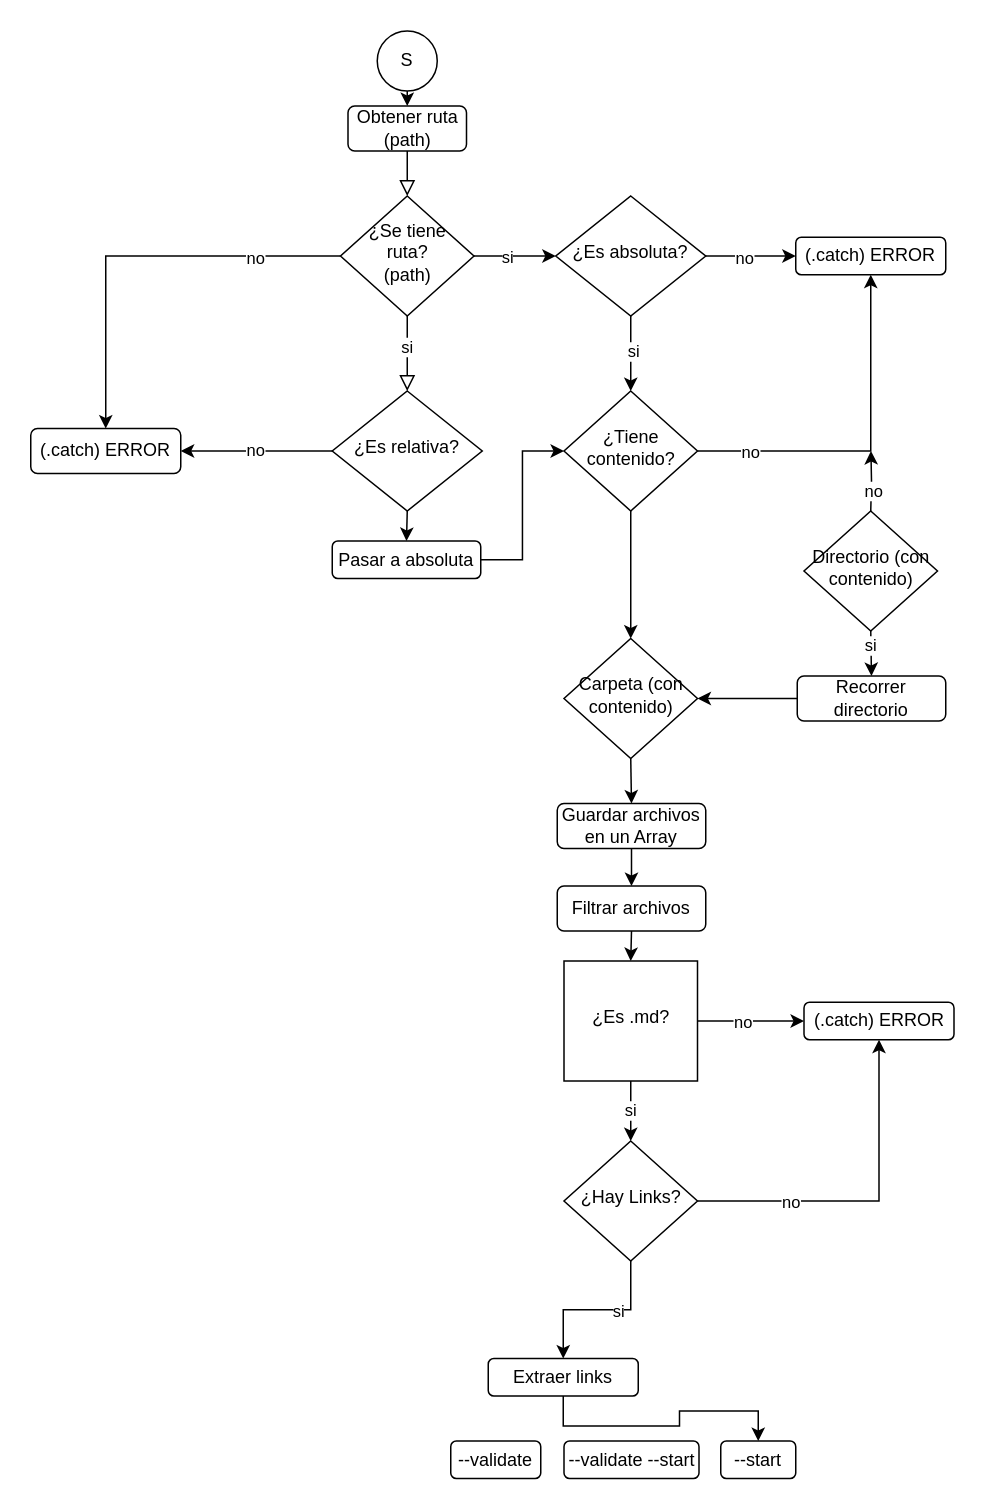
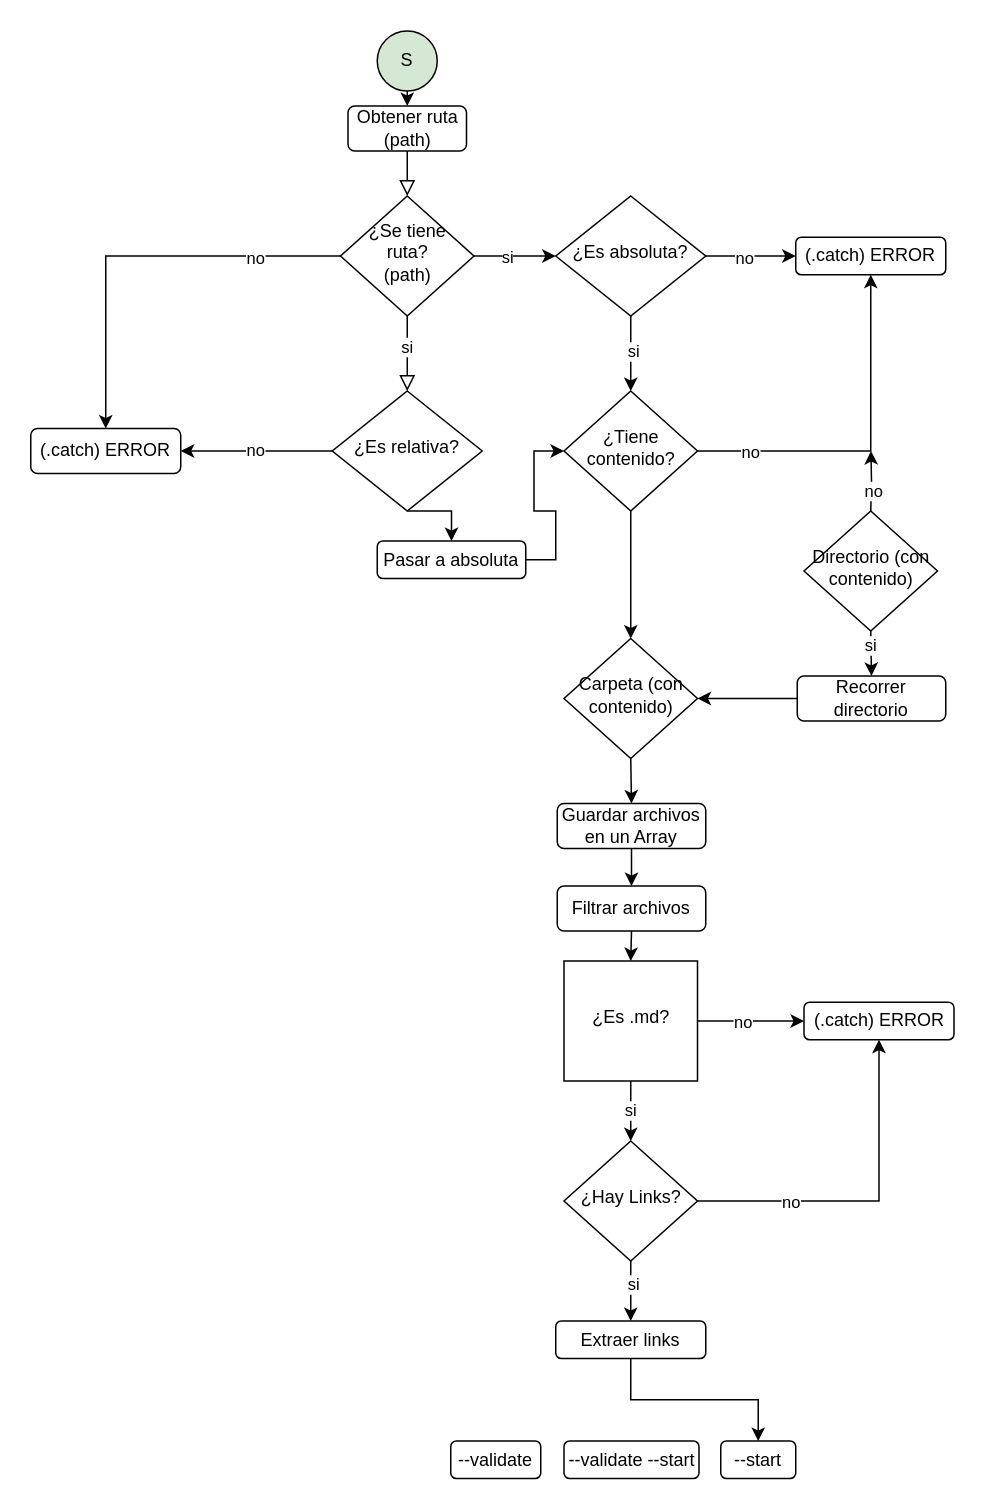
node "S": fillcolor #ffffff -> #d5e8d4
node "Pasar a absoluta": moved (407, 560) -> (452, 560)
node "Extraer links": moved (563, 1377) -> (631, 1340)
